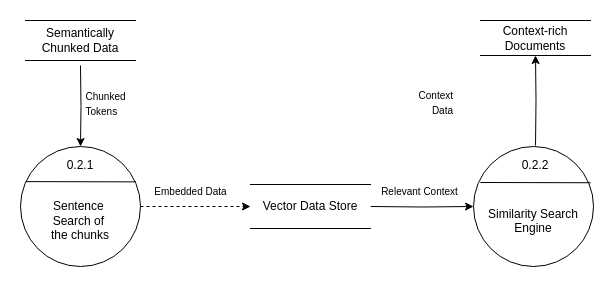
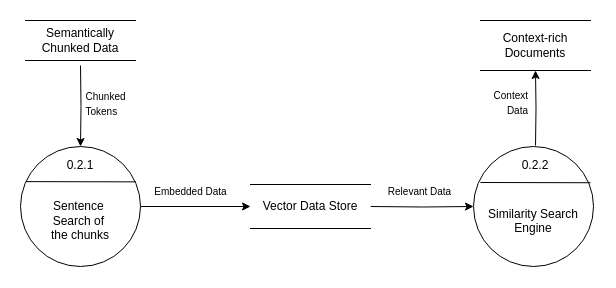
node "Context-rich Documents": size 110x35 -> 110x50
node "Context Data": moved (425, 103) -> (500, 103)
node "Relevant Context": label "Relevant Context" -> "Relevant Data"
edge "Sentence Search of the chunks" -> "Vector Data Store": style dashed -> solid
